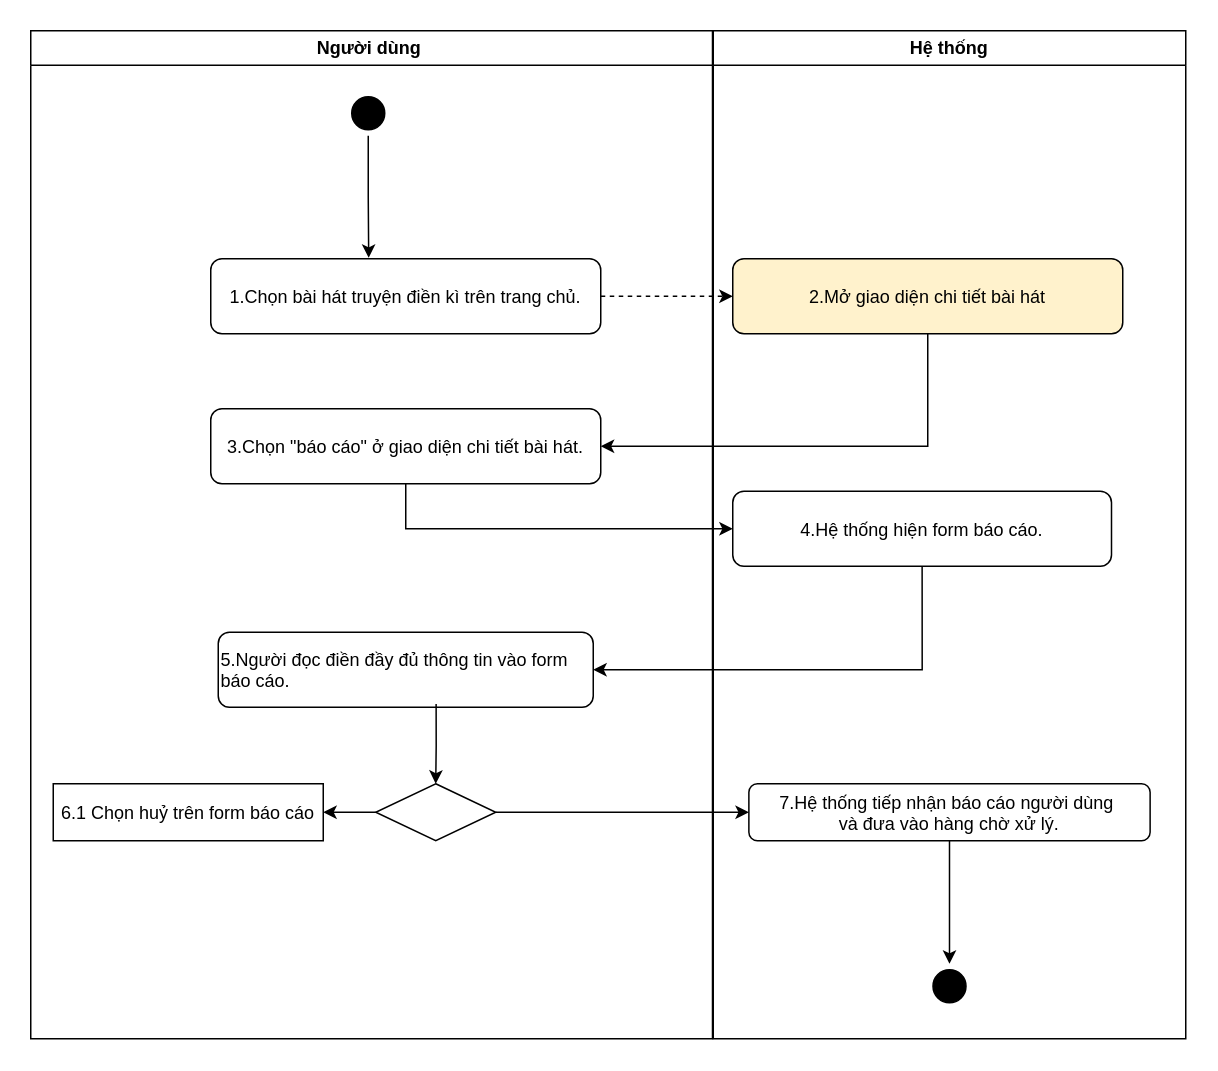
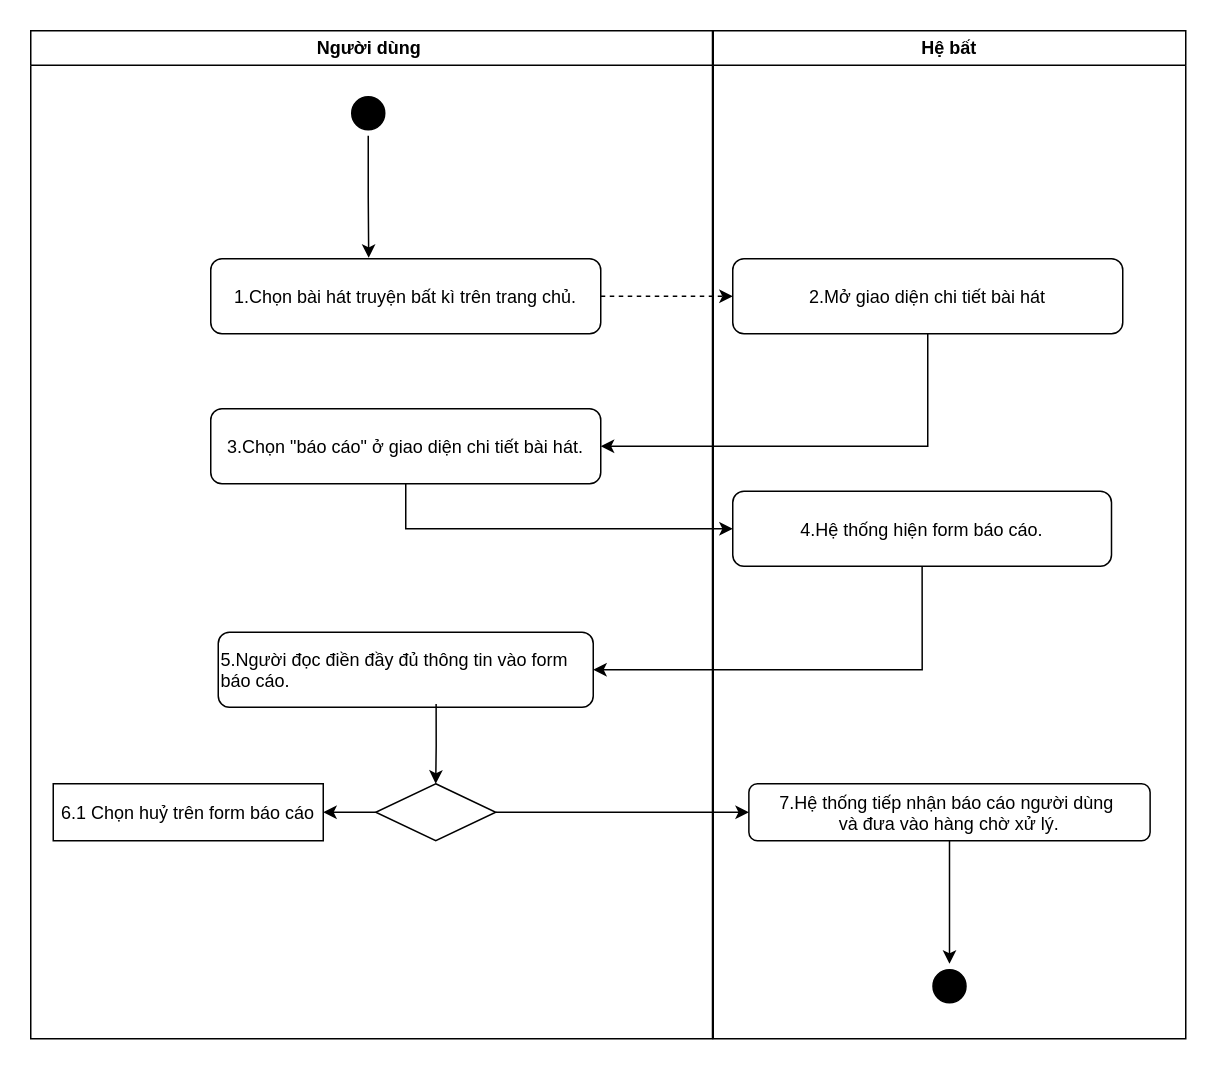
node "Hệ thống": label "Hệ thống" -> "Hệ bất"
node "2.Mở giao diện chi tiết bài hát": fillcolor #fff2cc -> #ffffff
node "1.Chọn bài hát truyện điền kì trên trang chủ.": label "1.Chọn bài hát truyện điền kì trên trang chủ." -> "1.Chọn bài hát truyện bất kì trên trang chủ."
